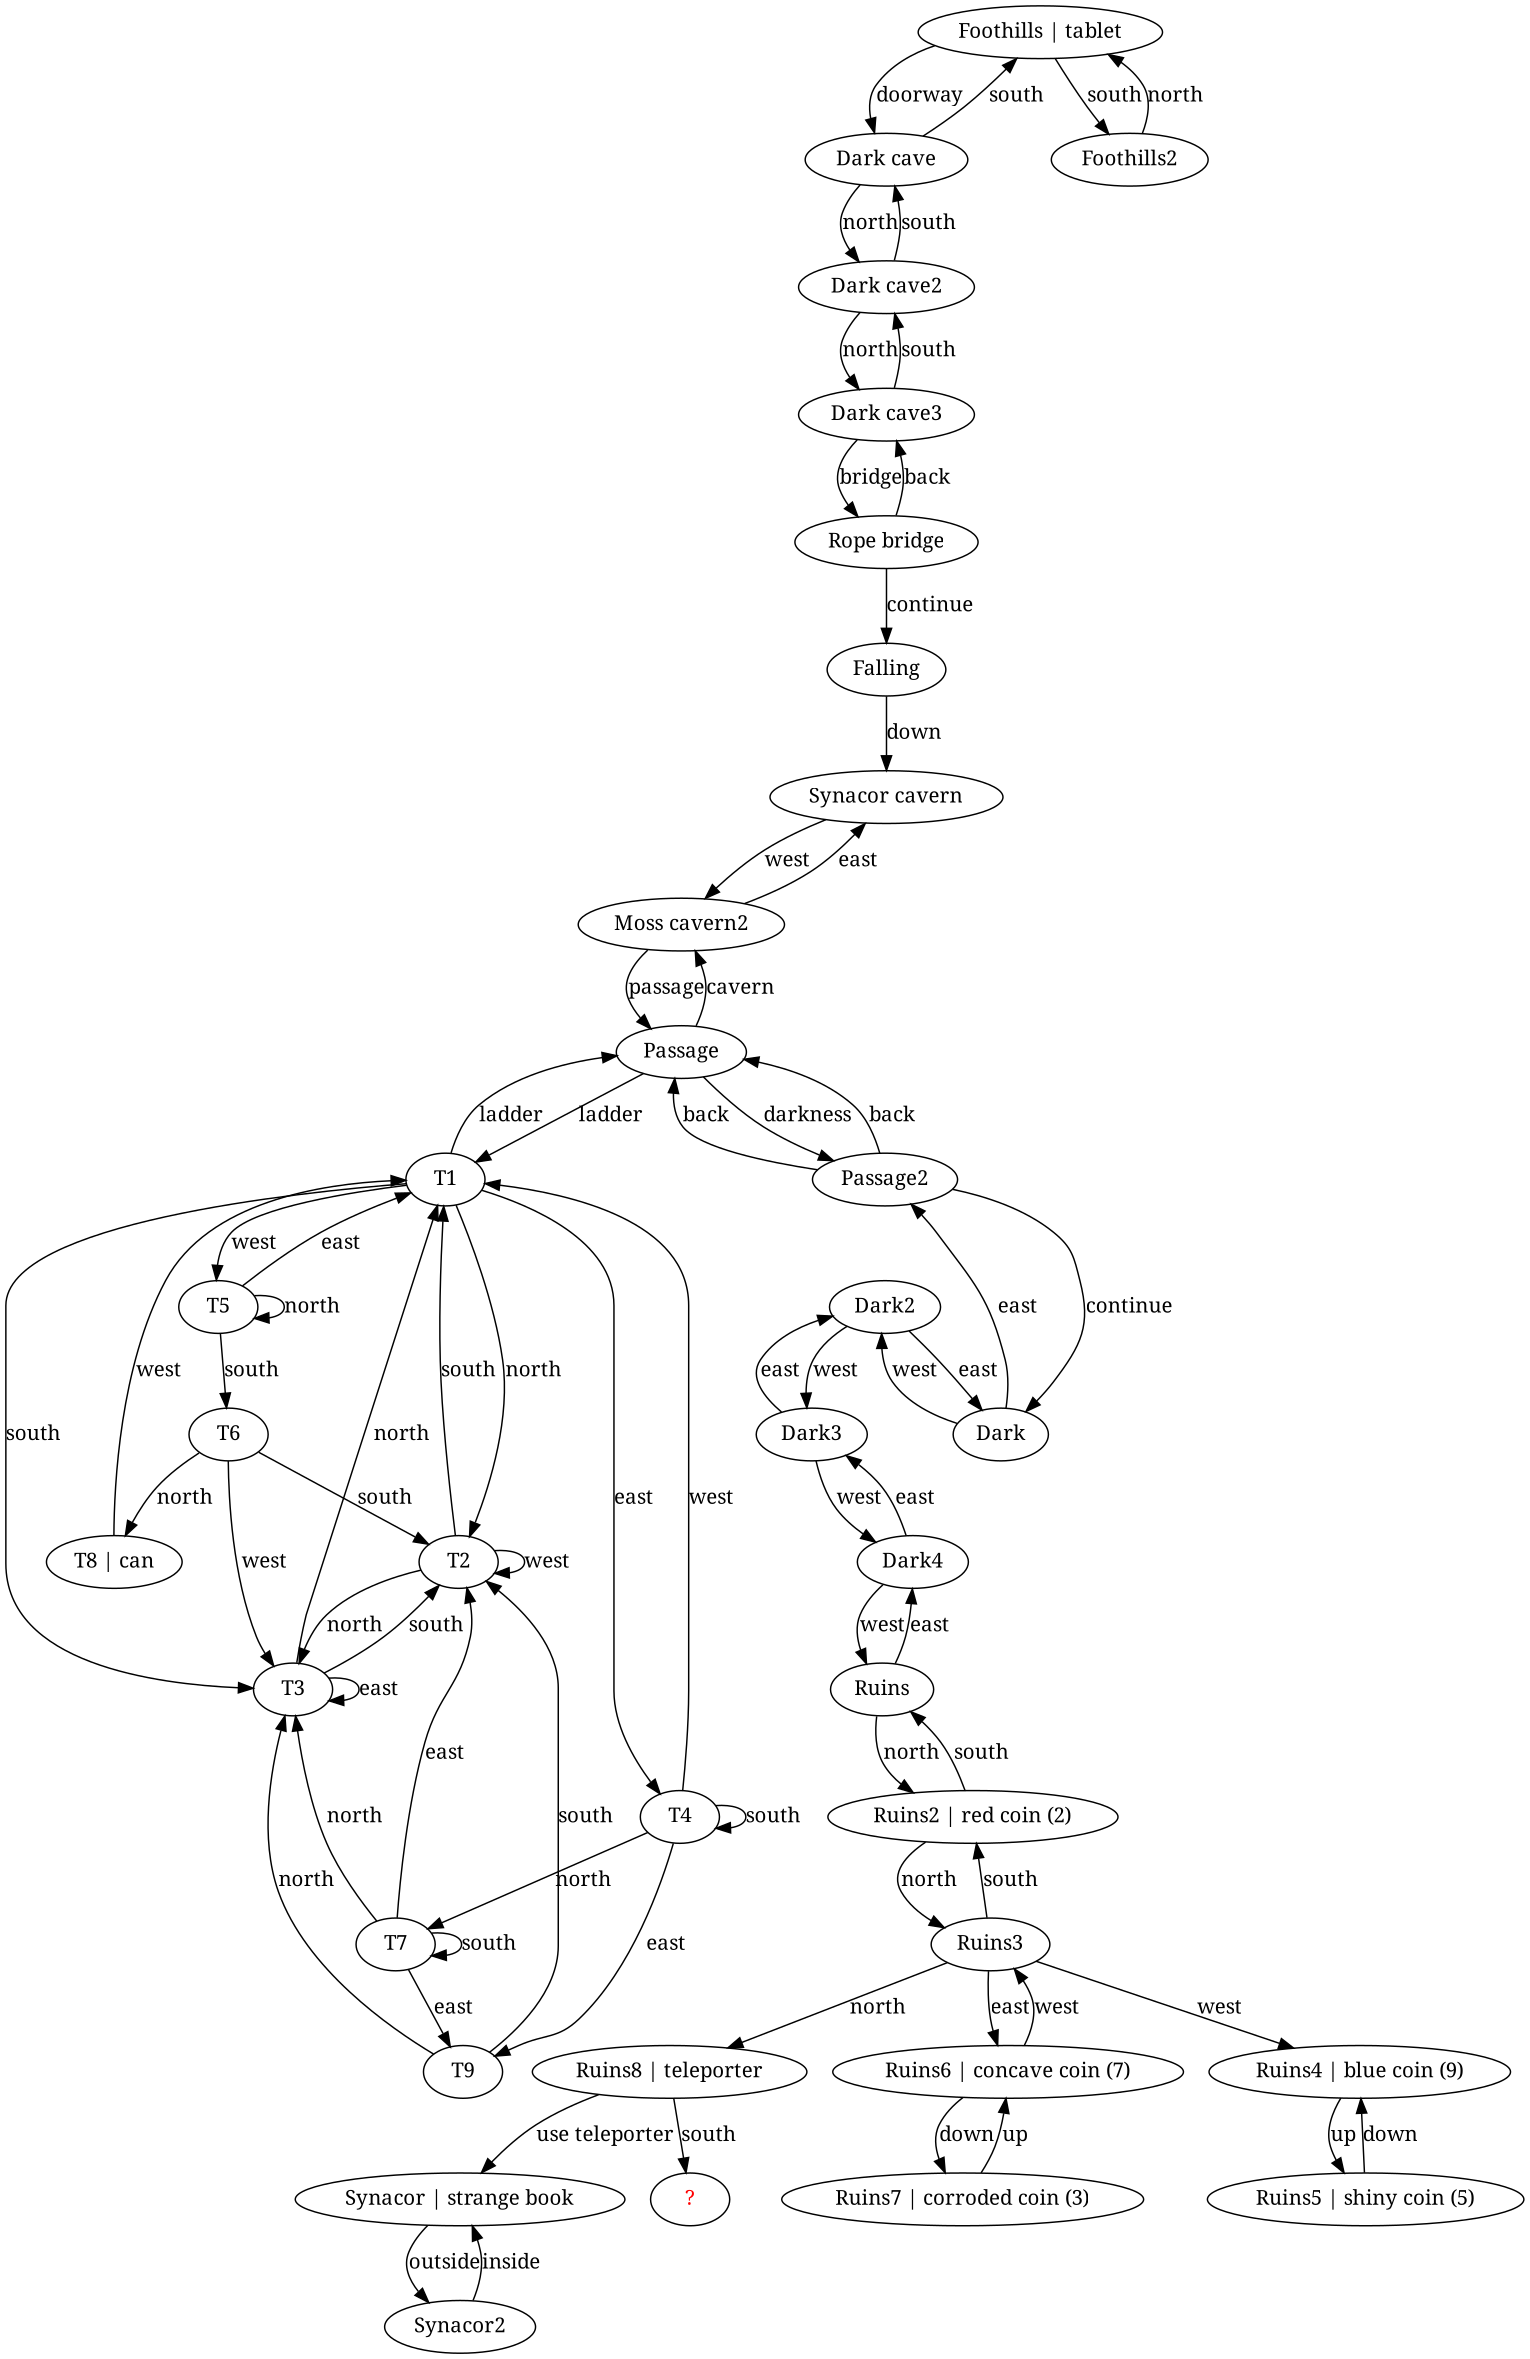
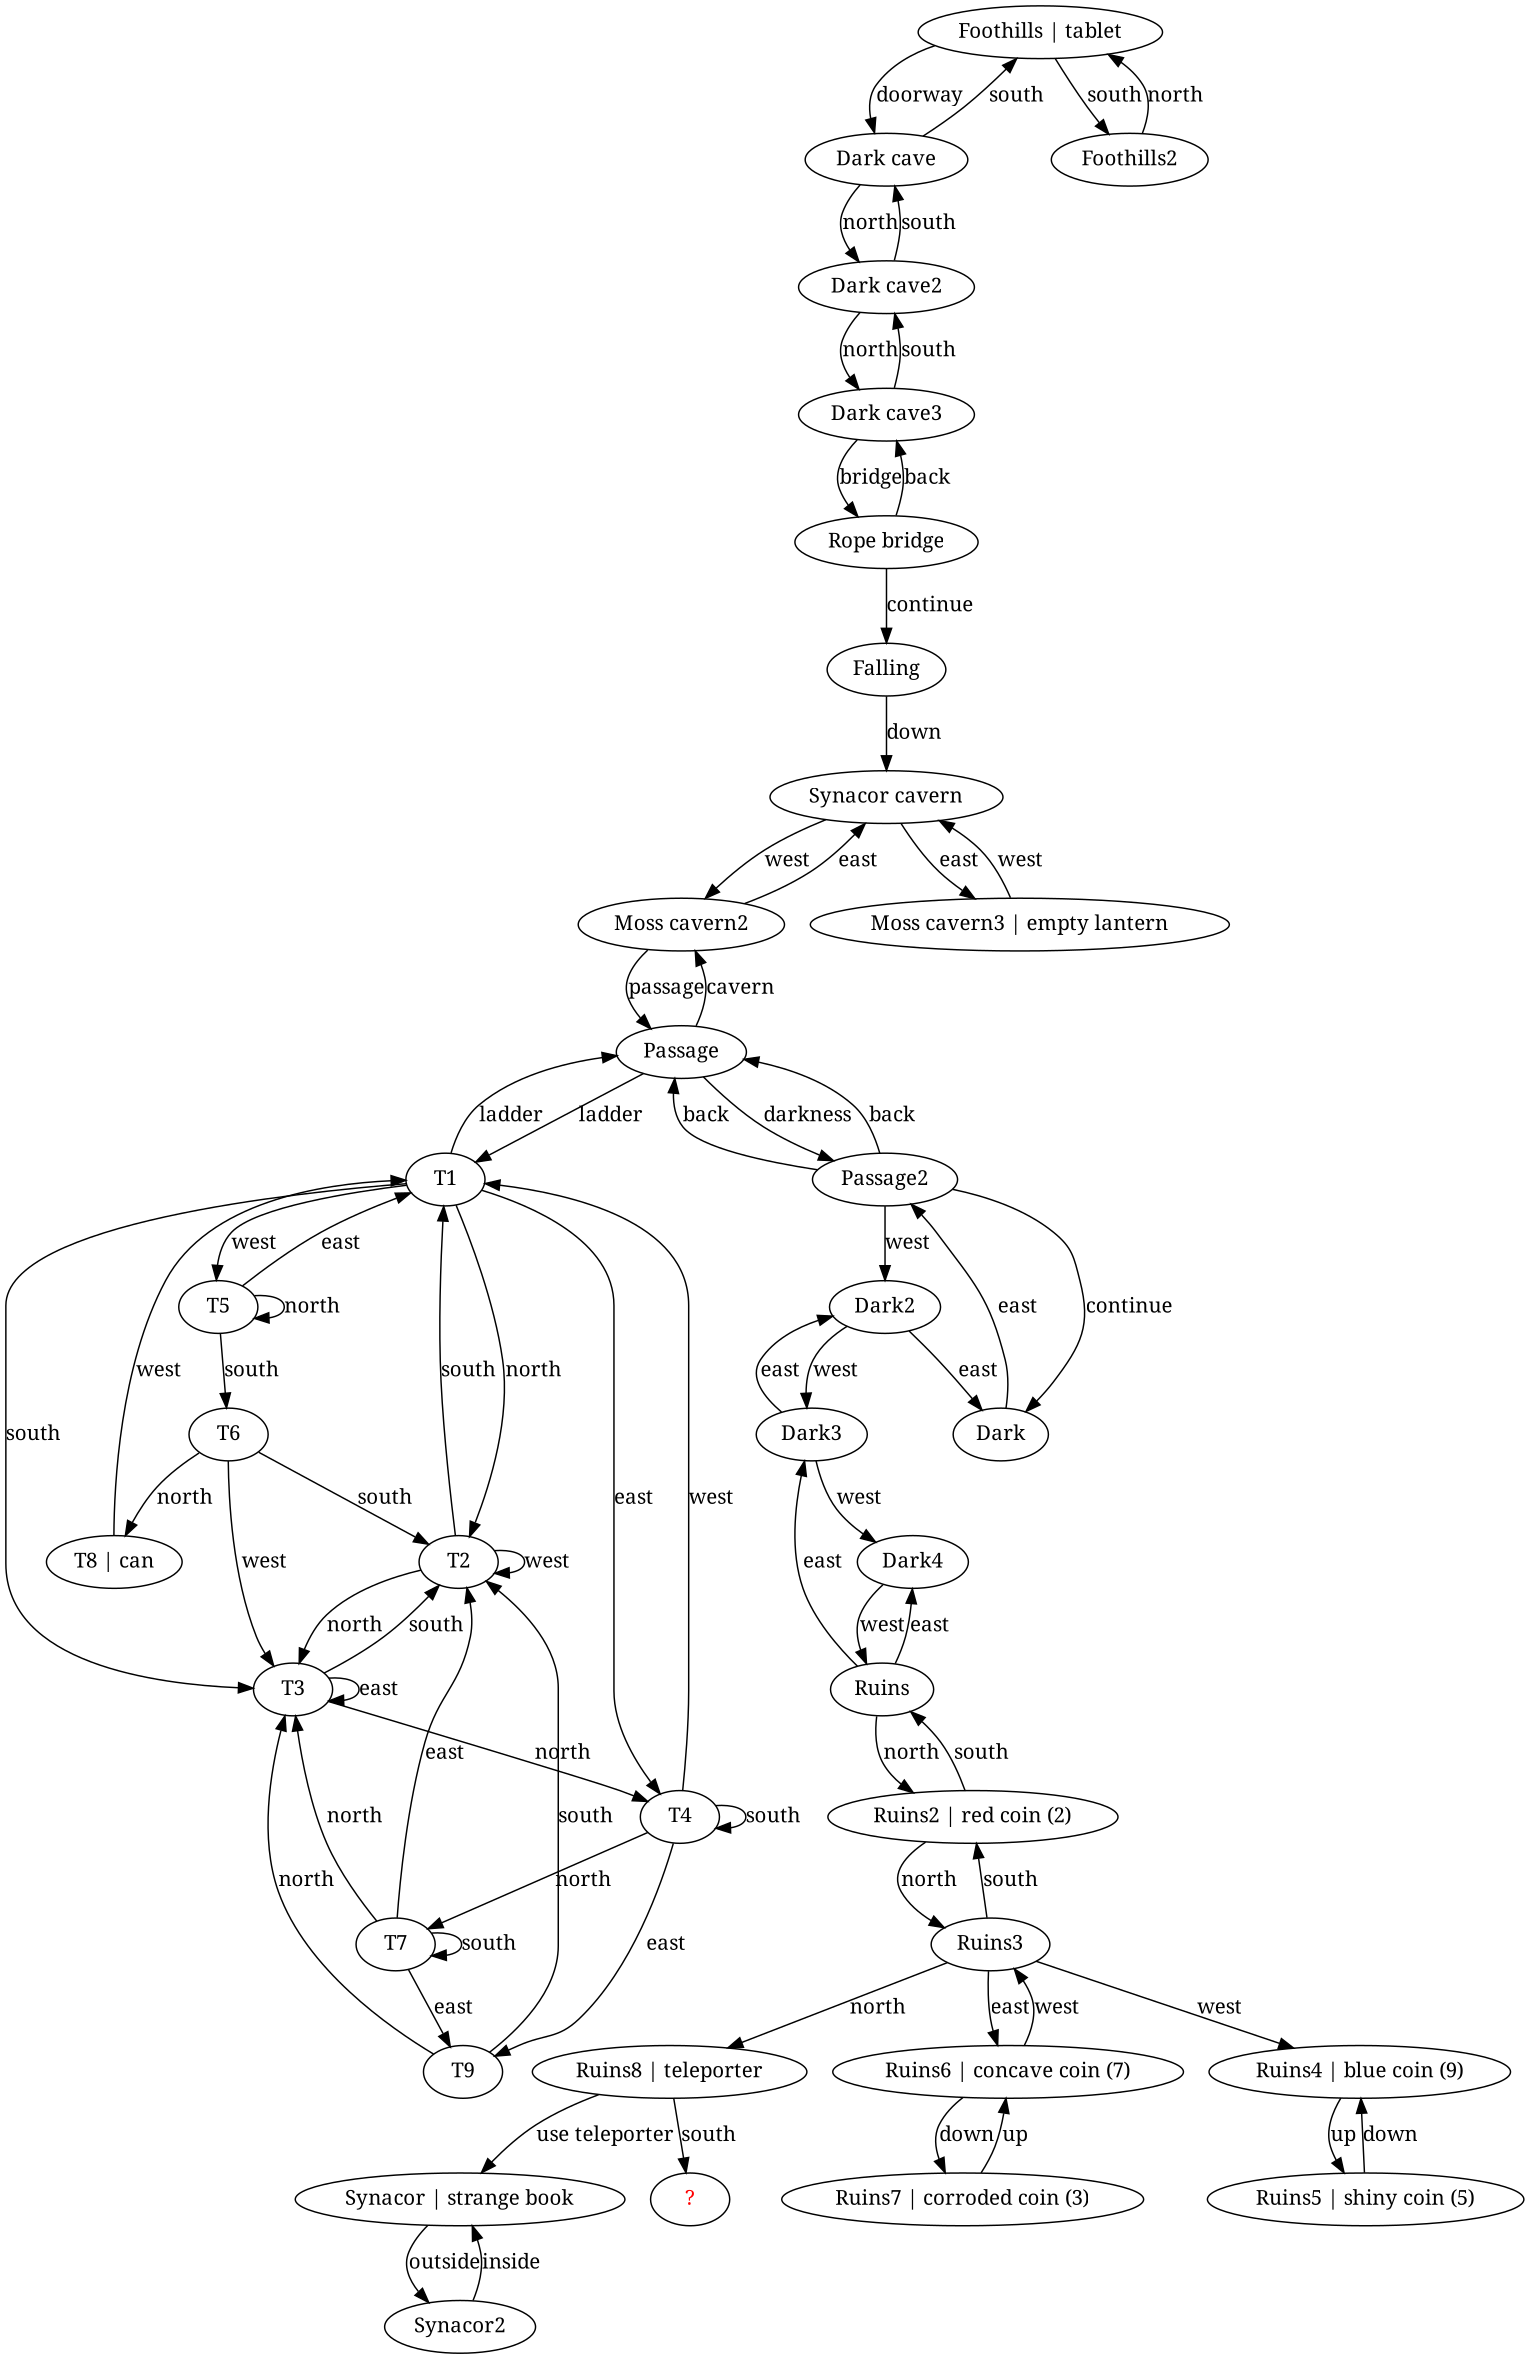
node "Moss cavern3 | empty lantern": added
edge "Dark" -> "Dark2": now "Passage2" -> "Dark2"
edge "T3" -> "T1": now "T3" -> "T4"
edge "Dark4" -> "Dark3": now "Ruins" -> "Dark3"
